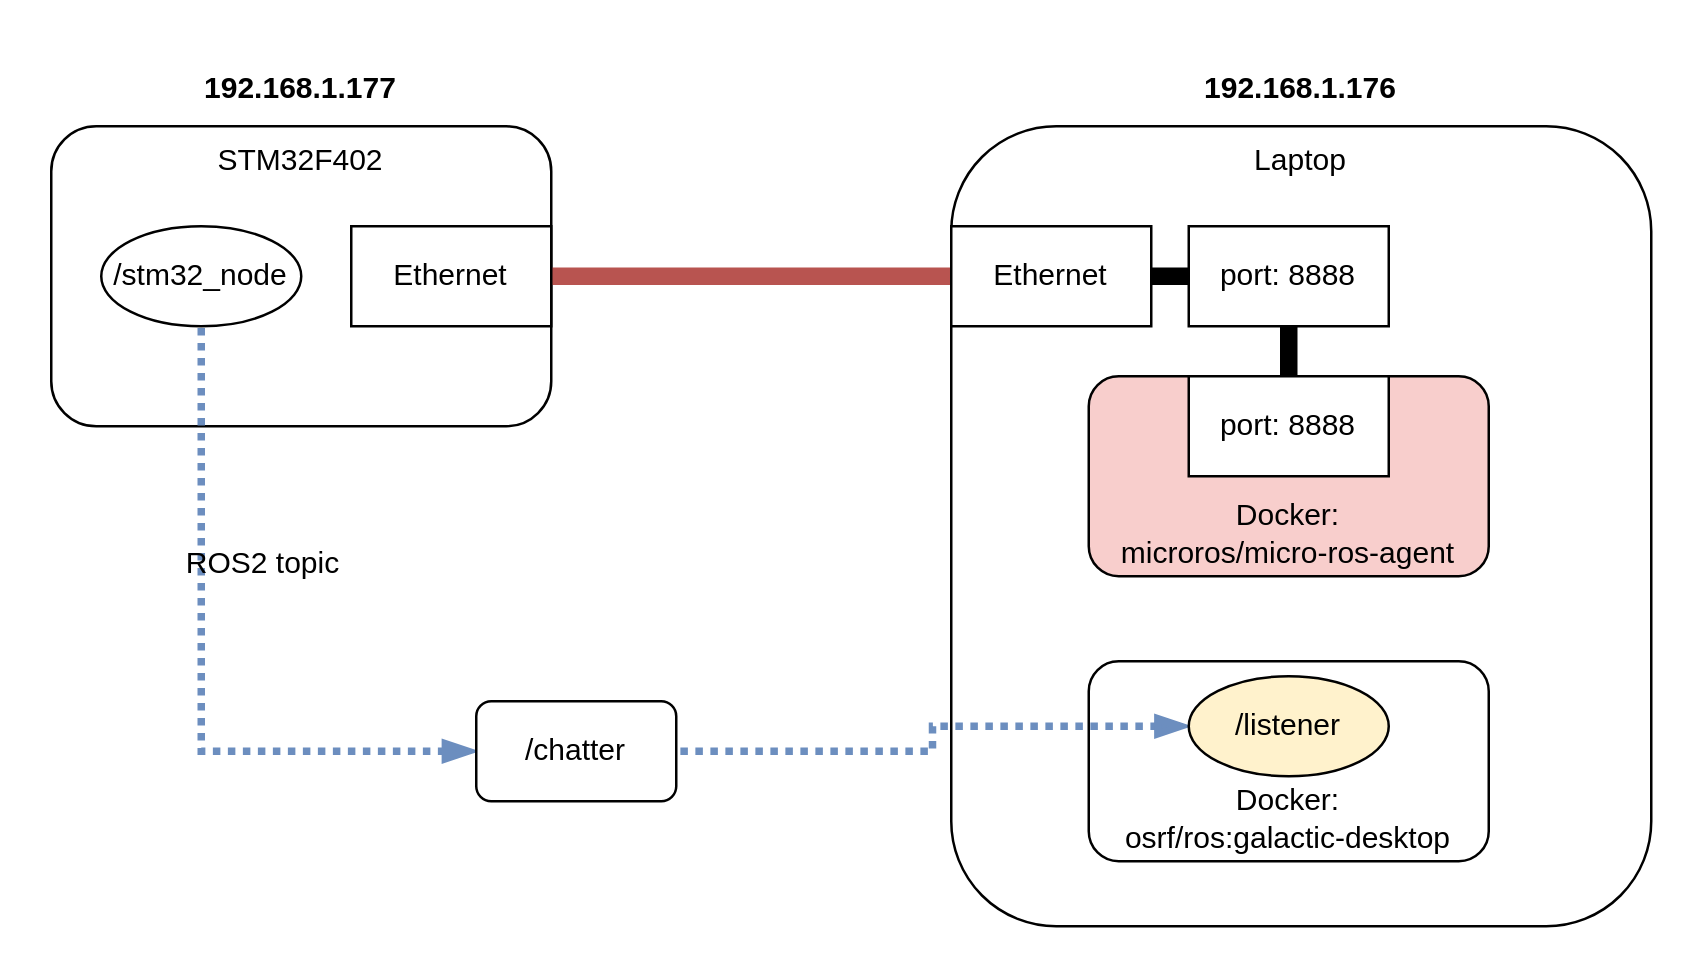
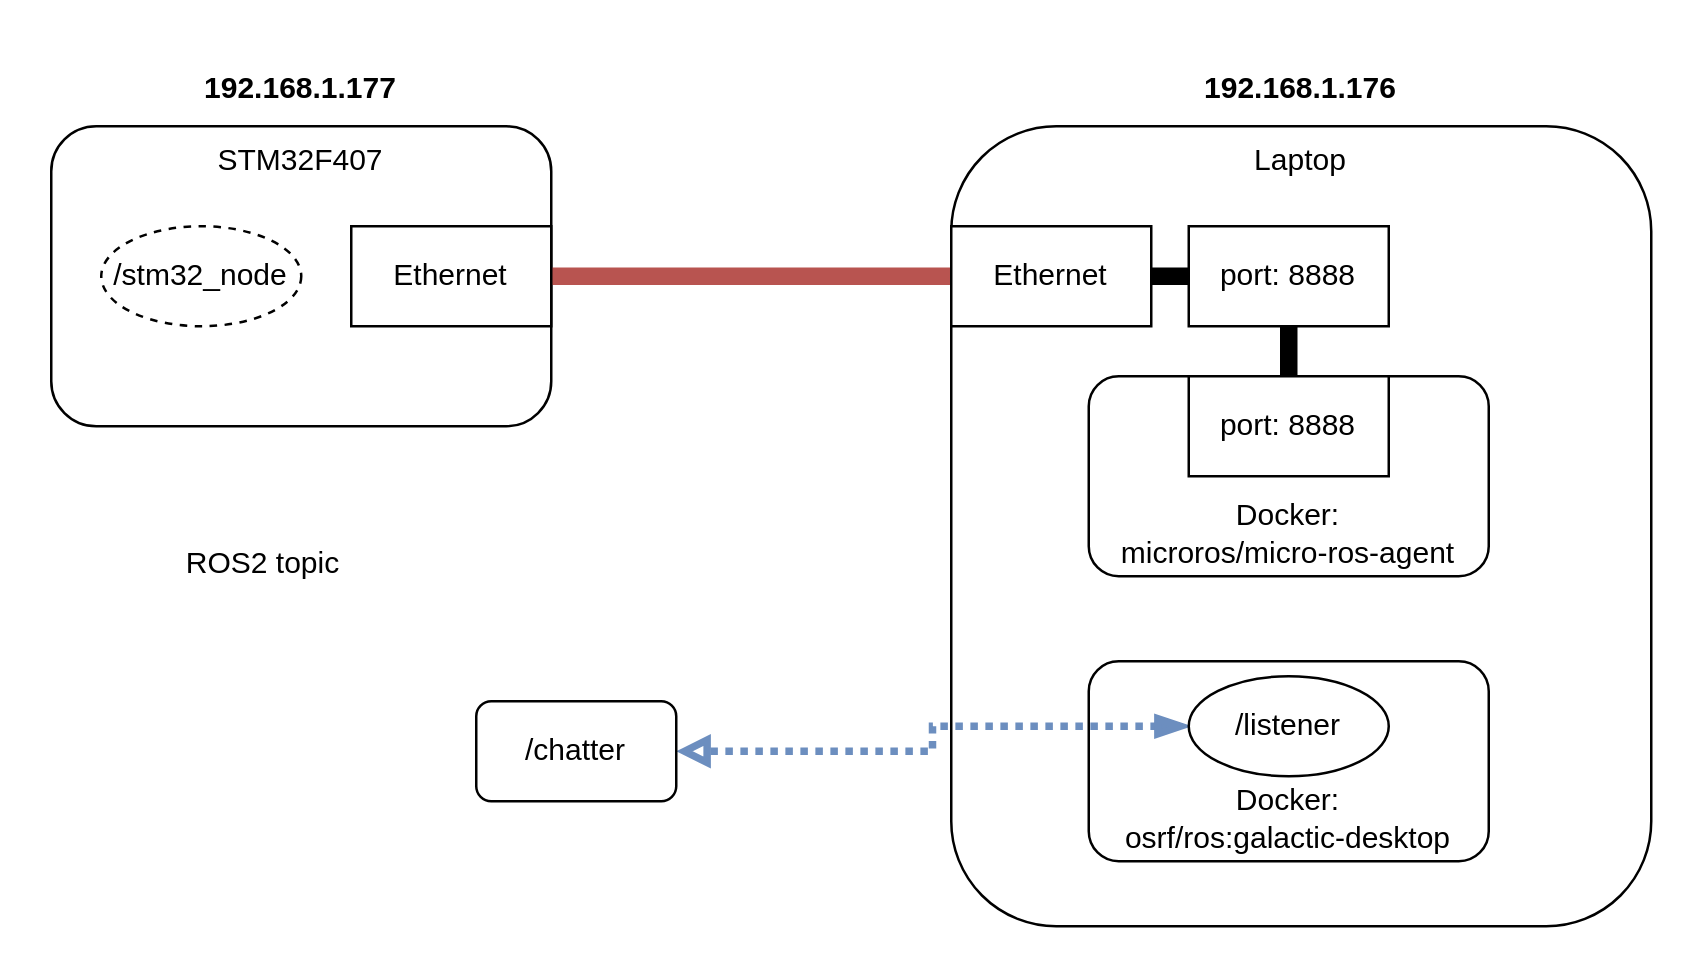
node "STM32F402": label "STM32F402" -> "STM32F407"
node "/stm32_node": style solid -> dashed
node "Docker: microros/micro-ros-agent": fillcolor #f8cecc -> #ffffff
edge "/stm32_node" -> "/chatter": removed
node "/listener": fillcolor #fff2cc -> #ffffff
edge "/chatter" -> "/listener": arrowhead none -> block
